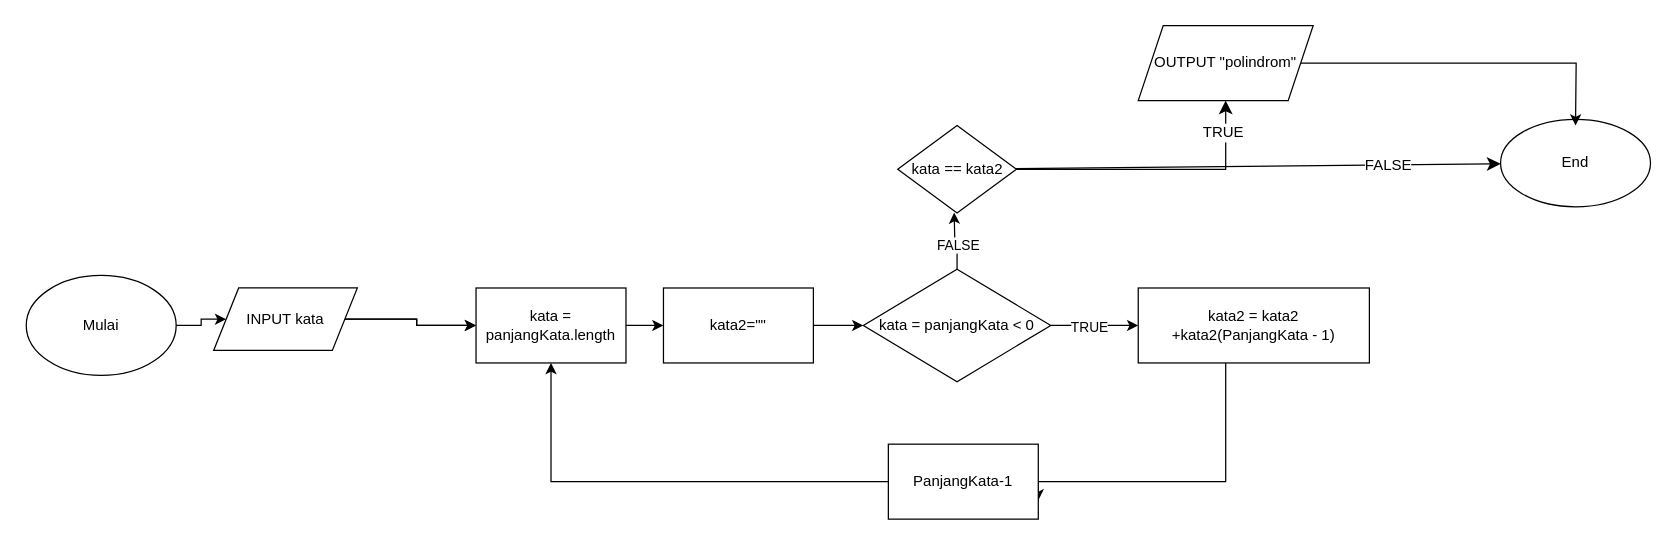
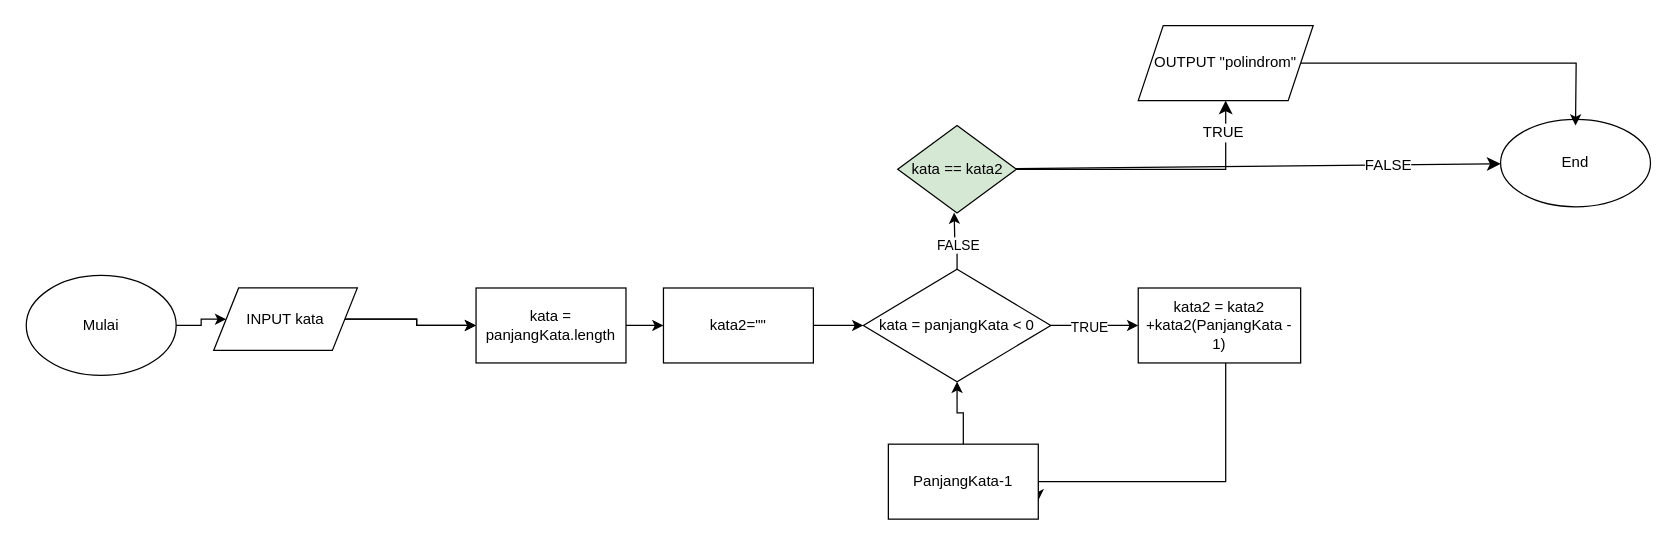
node "kata == kata2": fillcolor #ffffff -> #d5e8d4
node "kata2 = kata2 +kata2(PanjangKata - 1)": size 231x75 -> 163x75
edge "PanjangKata-1" -> "kata = panjangKata.length": now "PanjangKata-1" -> "kata = panjangKata < 0"
